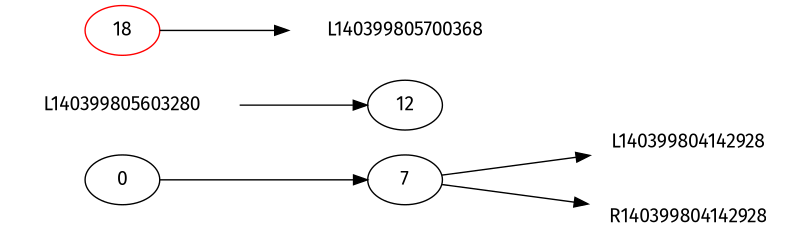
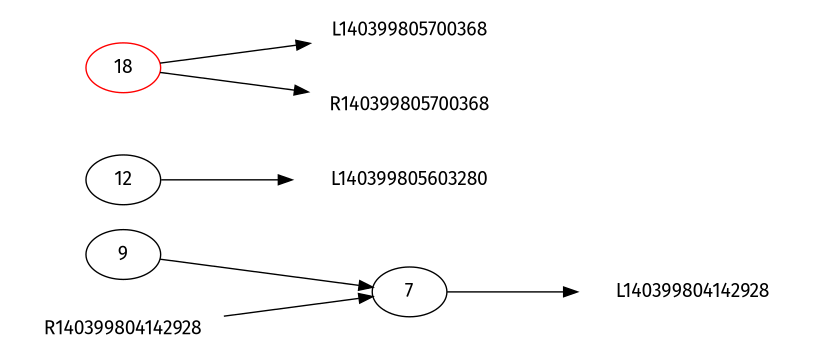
edge "L140399805603280" -> "12": reversed
node "R140399805700368": added
node "0": label "0" -> "9"
edge "7" -> "R140399804142928": reversed
